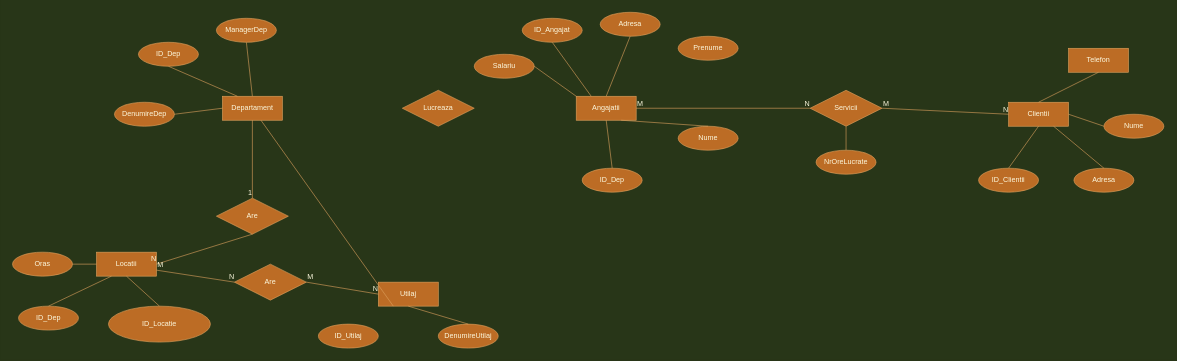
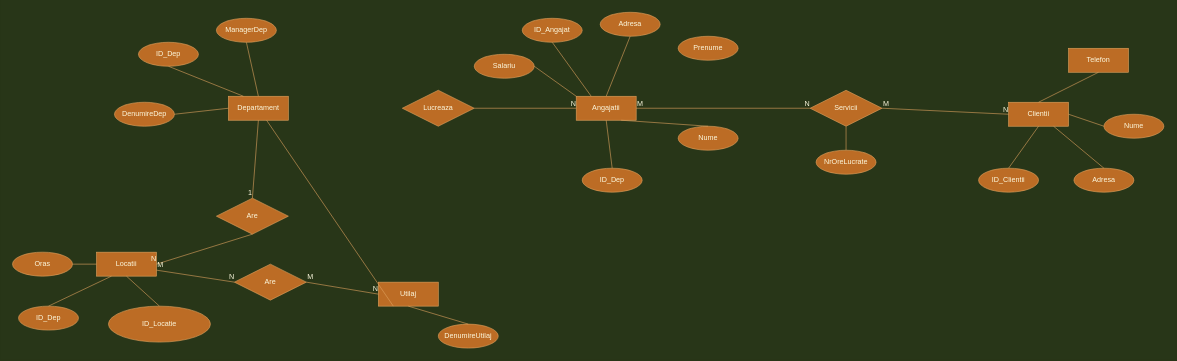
node "Departament": moved (252, 108) -> (258, 108)
edge "Lucreaza" -- "Angajatii": added, label "N"
node "ID_Utilaj": removed
